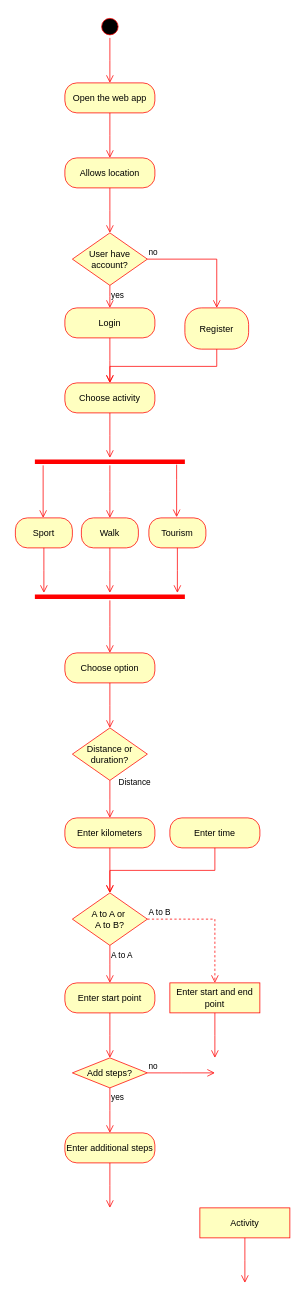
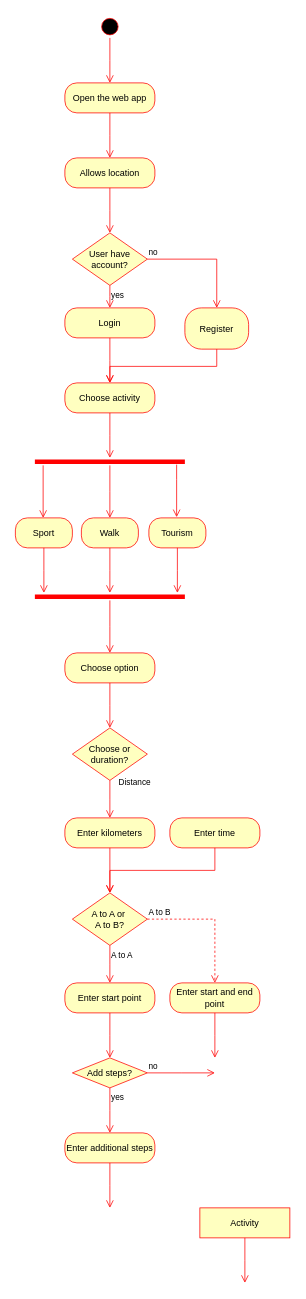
node "Distance or duration?": label "Distance or duration?" -> "Choose or duration?"
node "Enter start and end point": shape rectangle -> rounded rectangle
